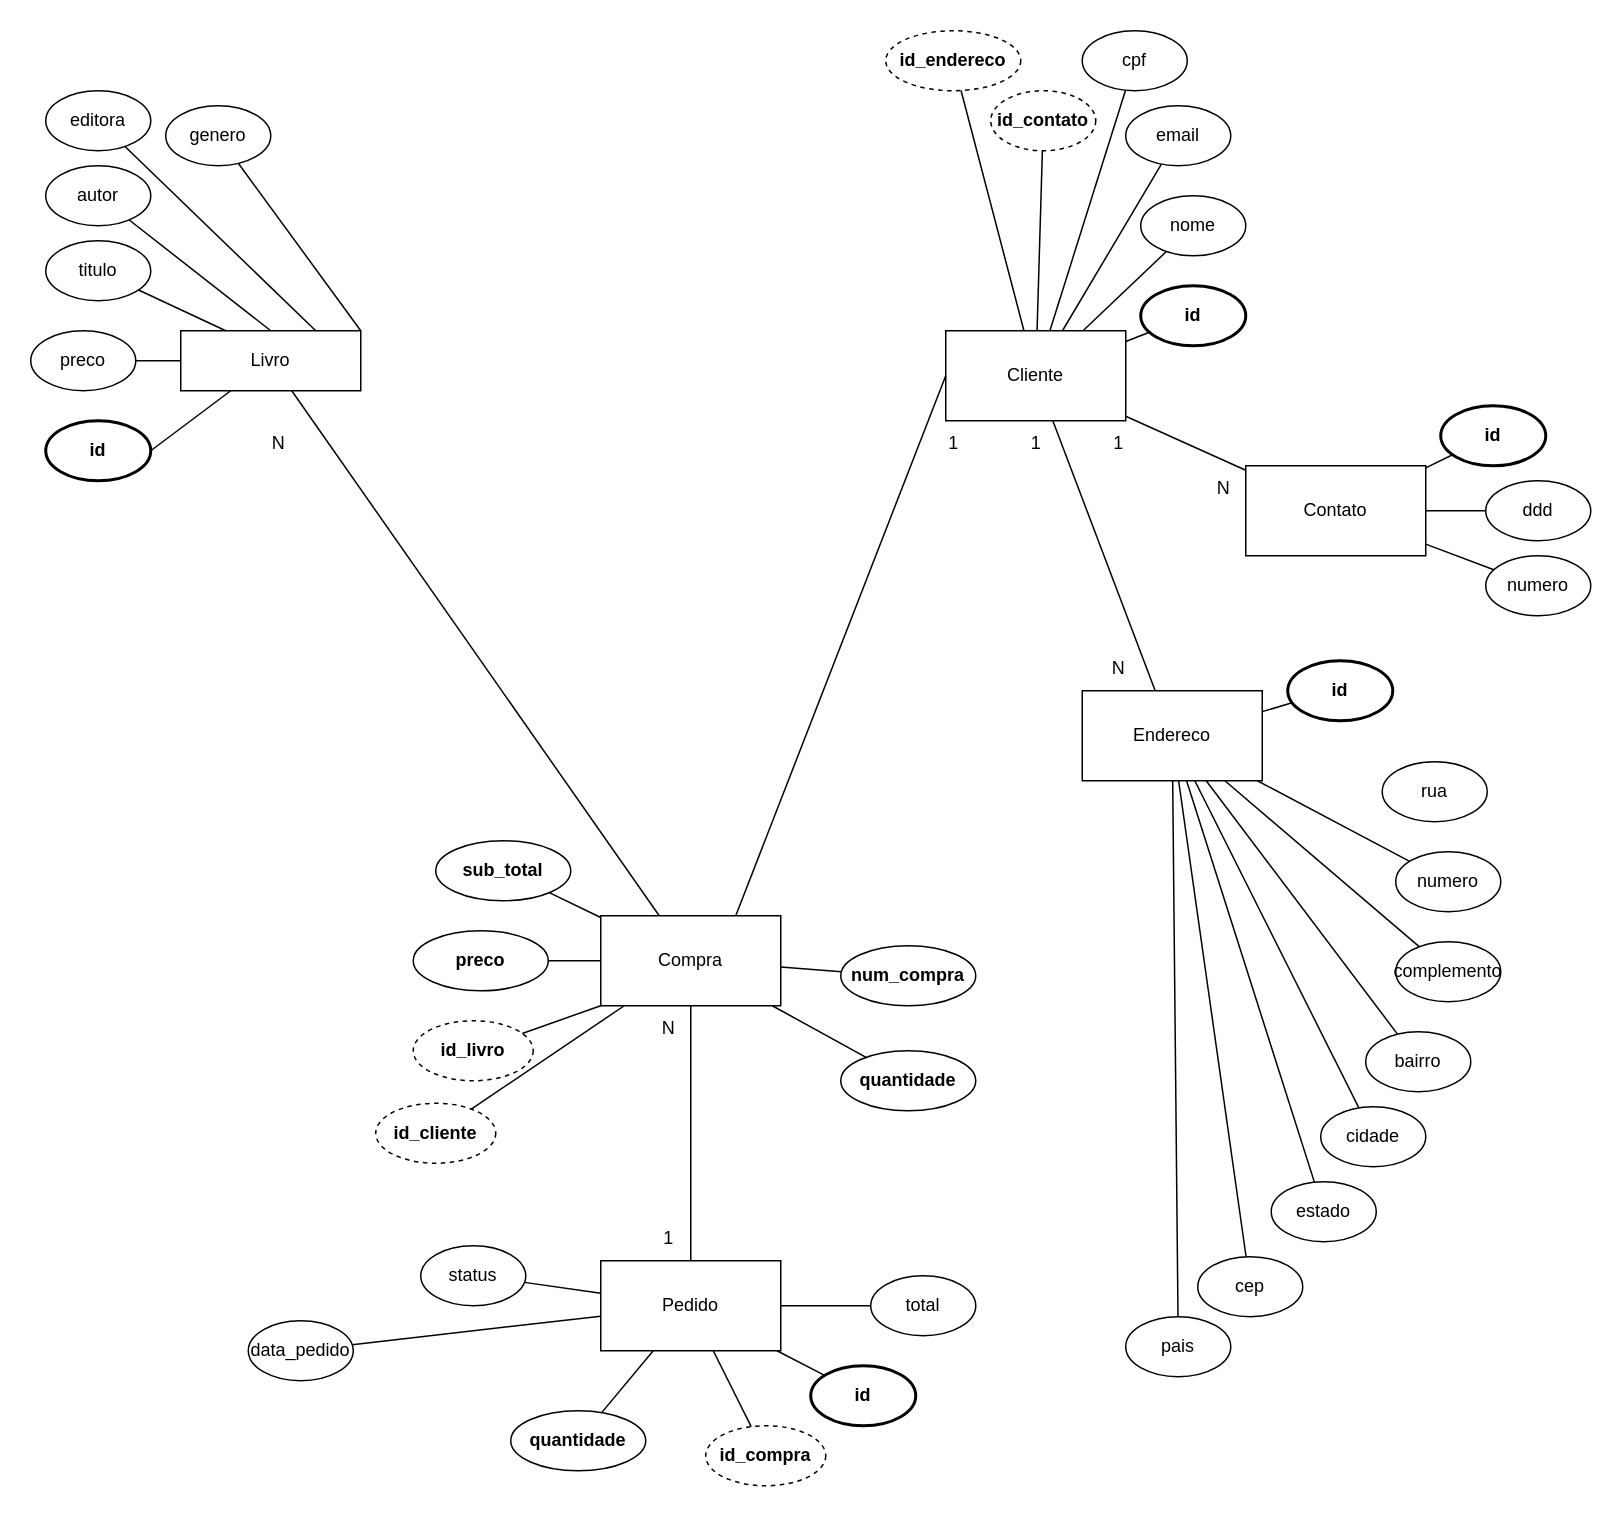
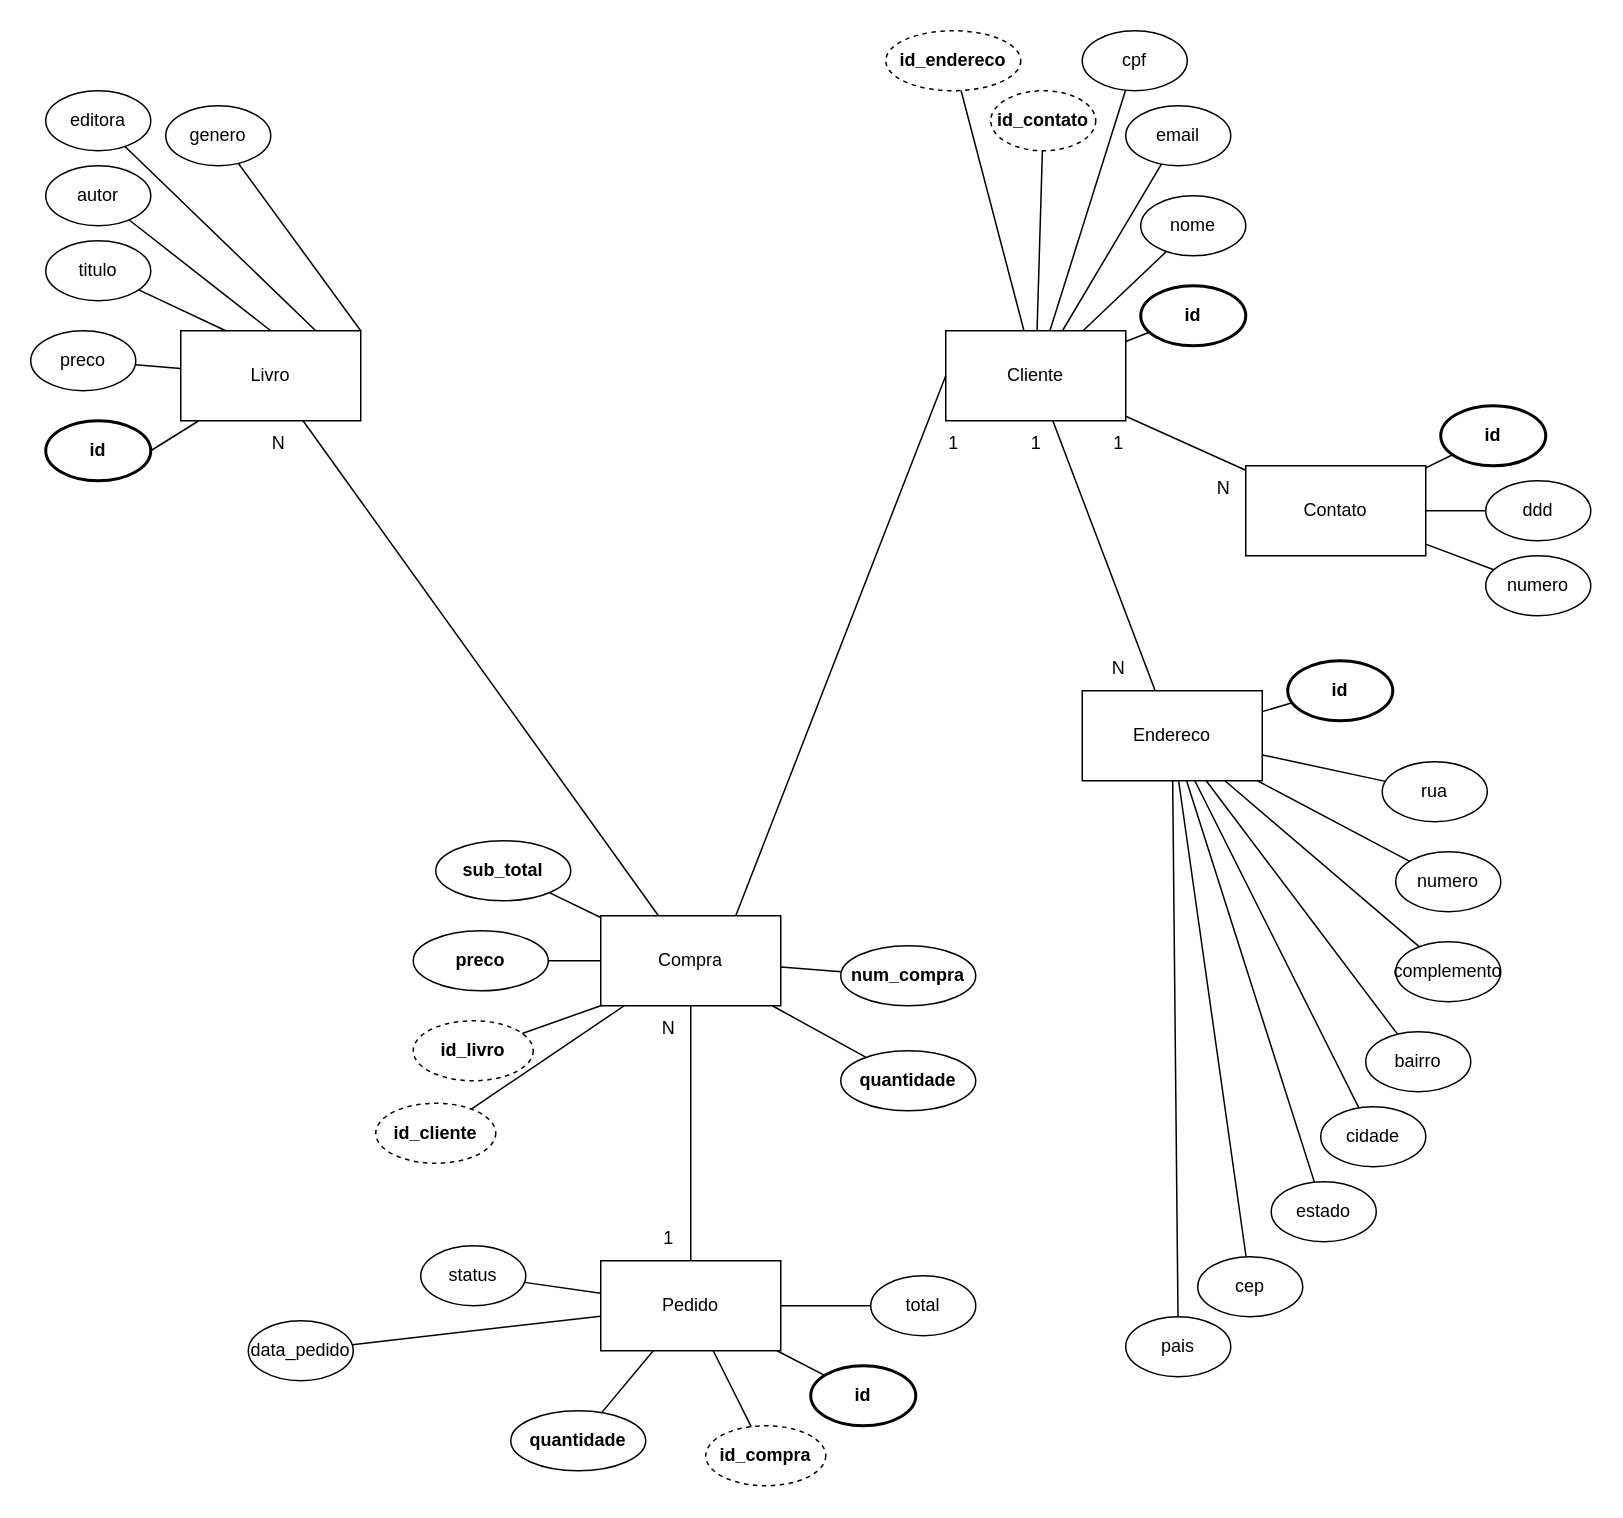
node "Livro": size 180x60 -> 180x90
edge "Endereco" -- "rua": added
